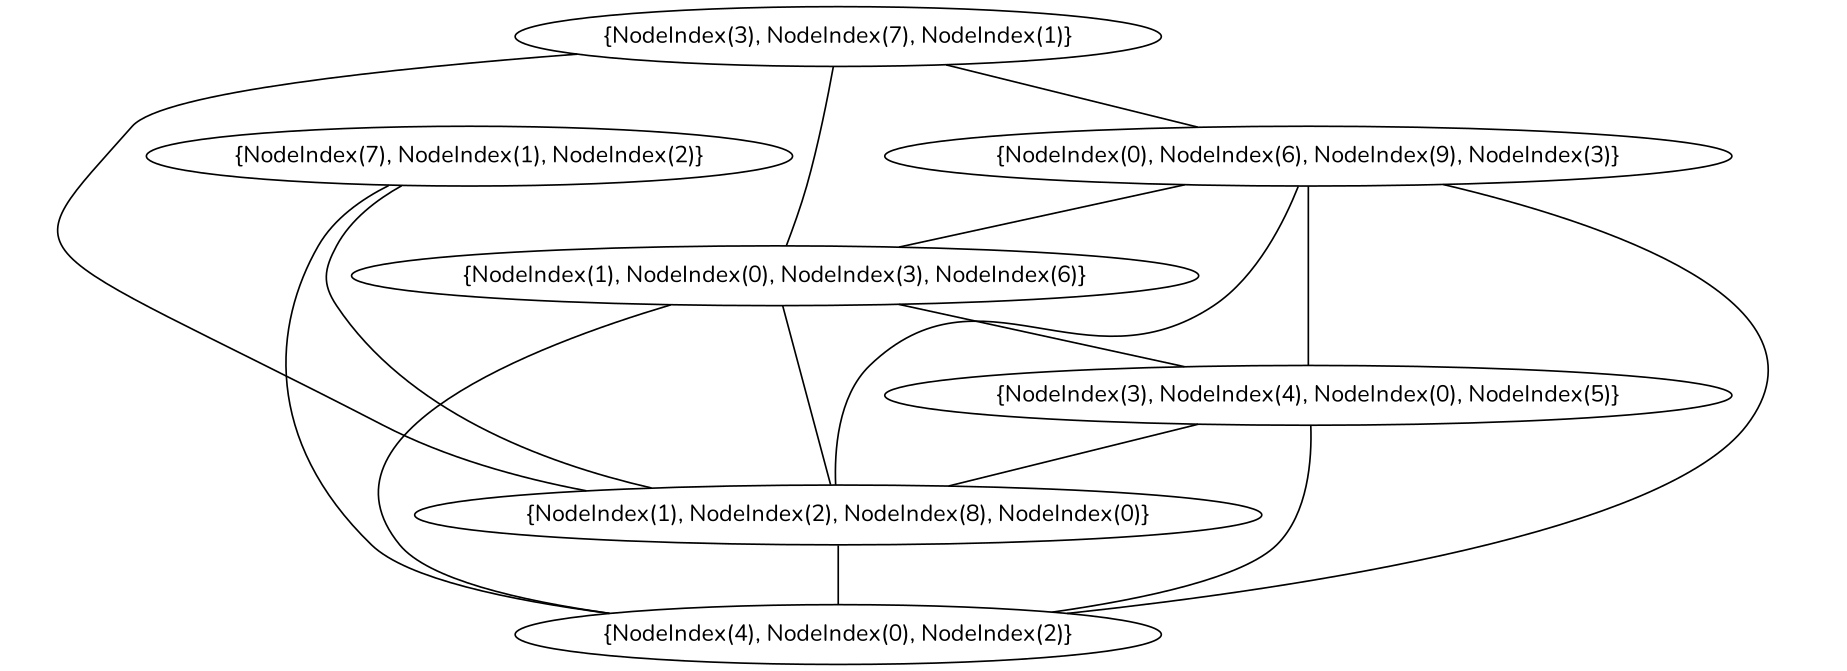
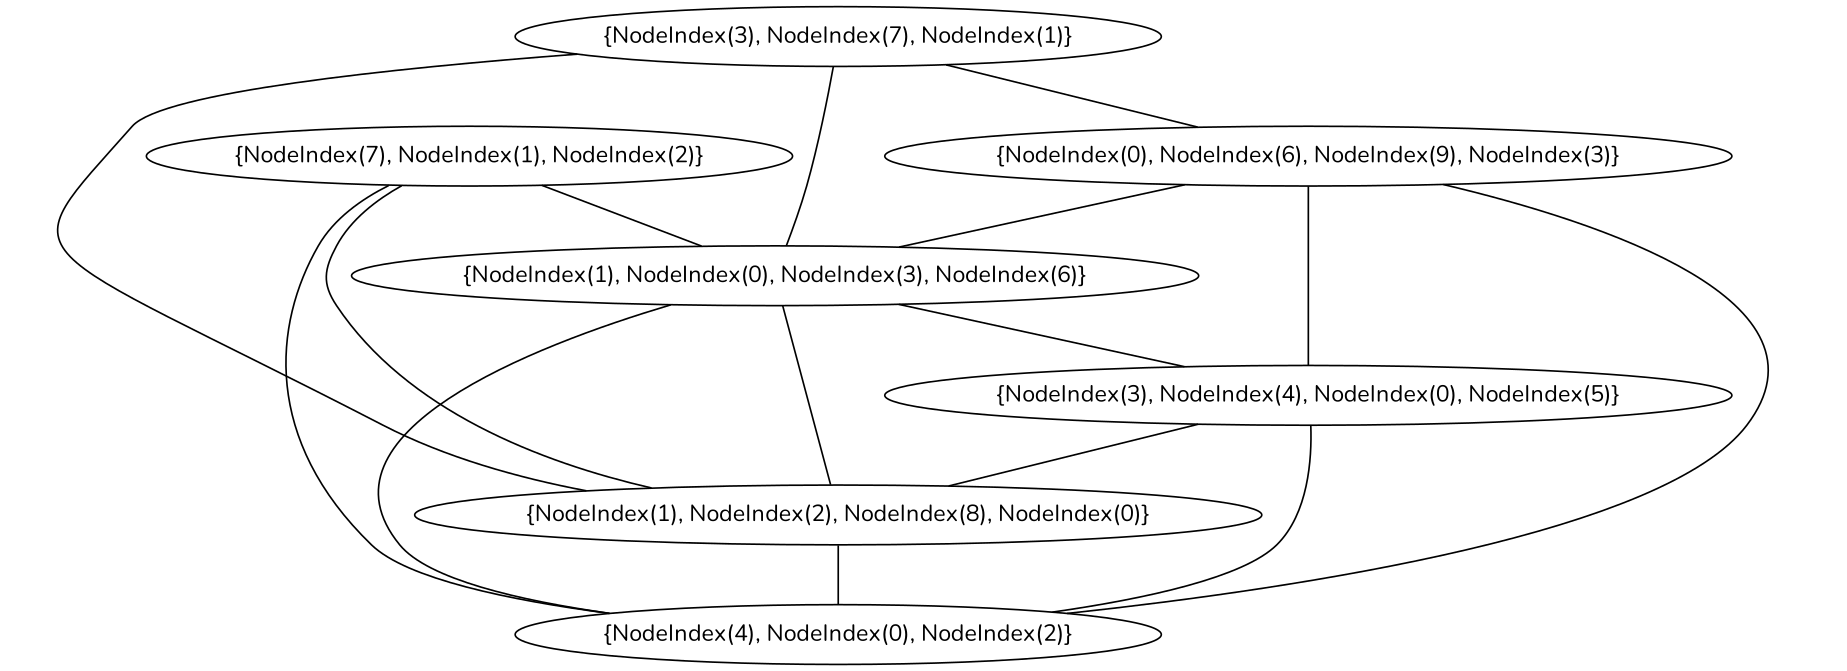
edge "{NodeIndex(7), NodeIndex(1), NodeIndex(2)}" -- "{NodeIndex(1), NodeIndex(0), NodeIndex(3), NodeIndex(6)}": added
edge "{NodeIndex(0), NodeIndex(6), NodeIndex(9), NodeIndex(3)}" -- "{NodeIndex(1), NodeIndex(2), NodeIndex(8), NodeIndex(0)}": removed
